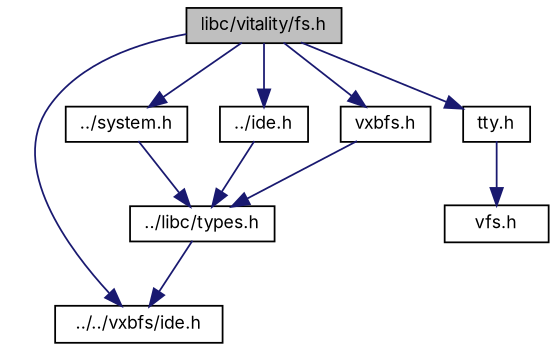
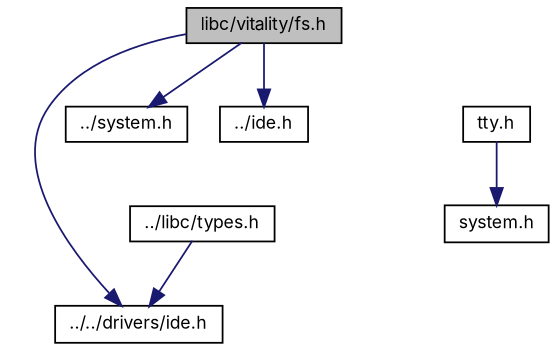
edge "libc/vitality/fs.h" -> "tty.h": removed
node "vxbfs.h": removed
edge "../system.h" -> "../libc/types.h": removed
edge "../ide.h" -> "../libc/types.h": removed
node "vfs.h": label "vfs.h" -> "system.h"
node "../../vxbfs/ide.h": label "../../vxbfs/ide.h" -> "../../drivers/ide.h"
